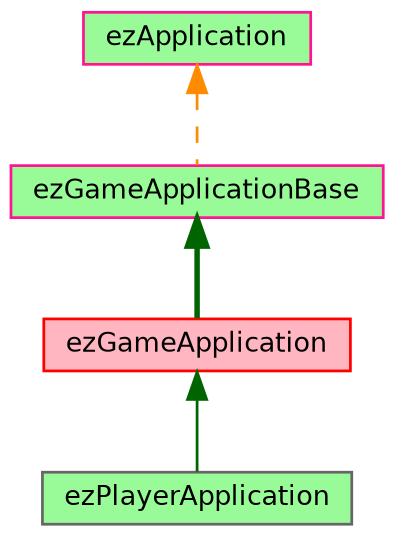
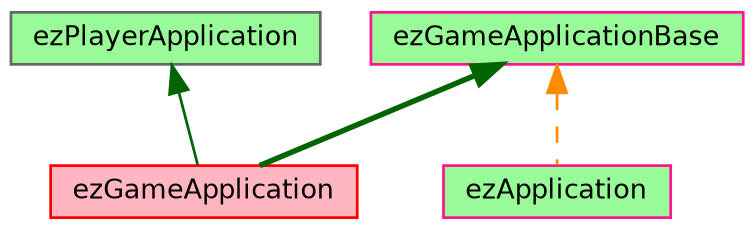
edge "ezGameApplicationBase" -> "ezApplication": reversed
edge "ezPlayerApplication" -> "ezGameApplication": reversed
